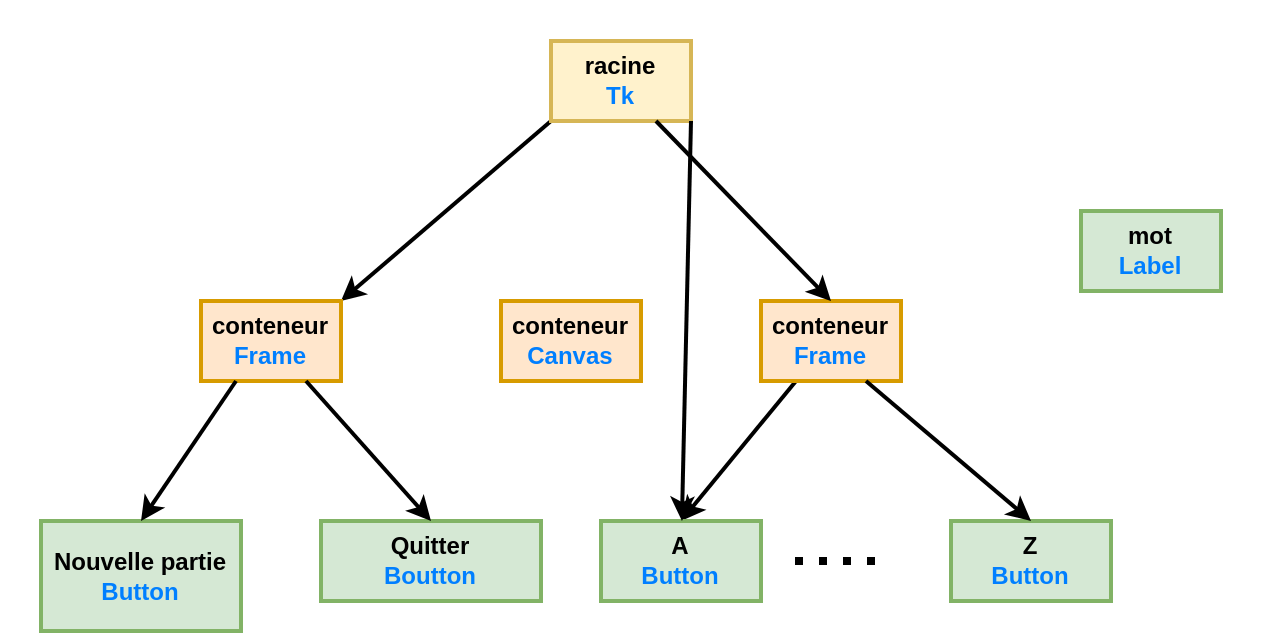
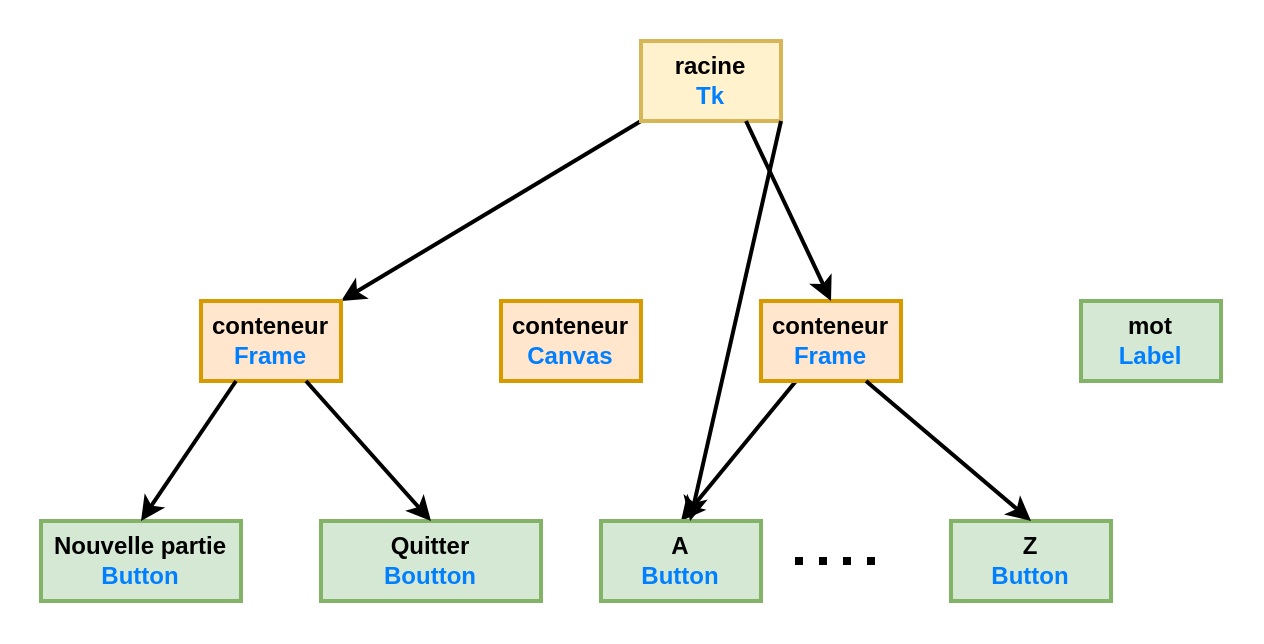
node "racine Tk": moved (621, 81) -> (711, 81)
node "mot Label": moved (1151, 251) -> (1151, 341)
node "Nouvelle partie Button": size 200x110 -> 200x80
